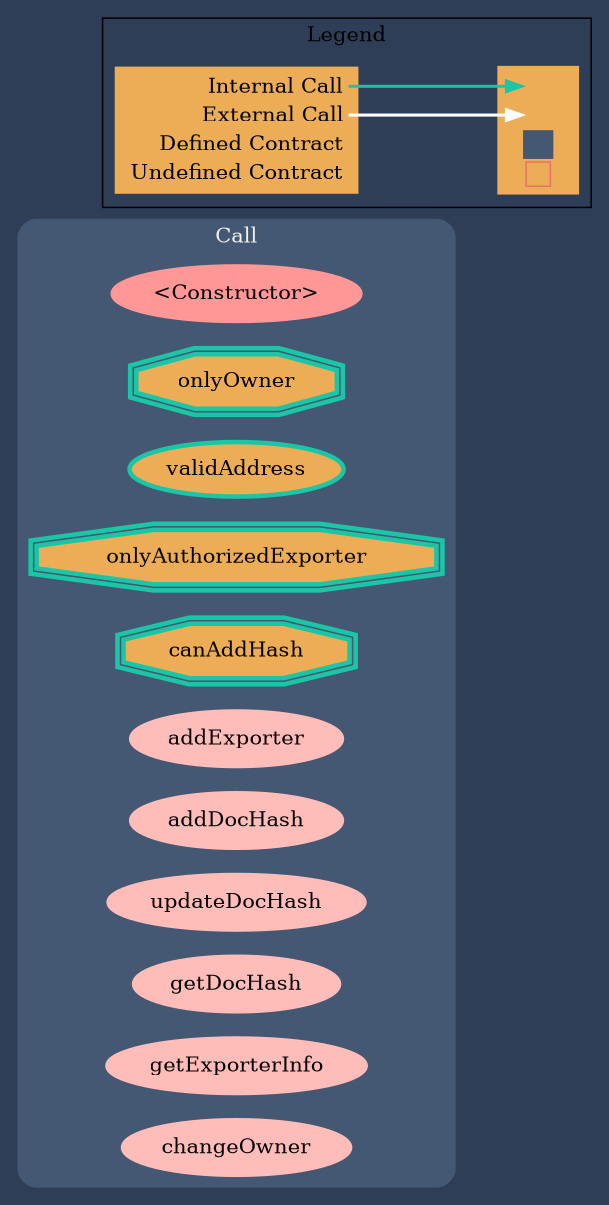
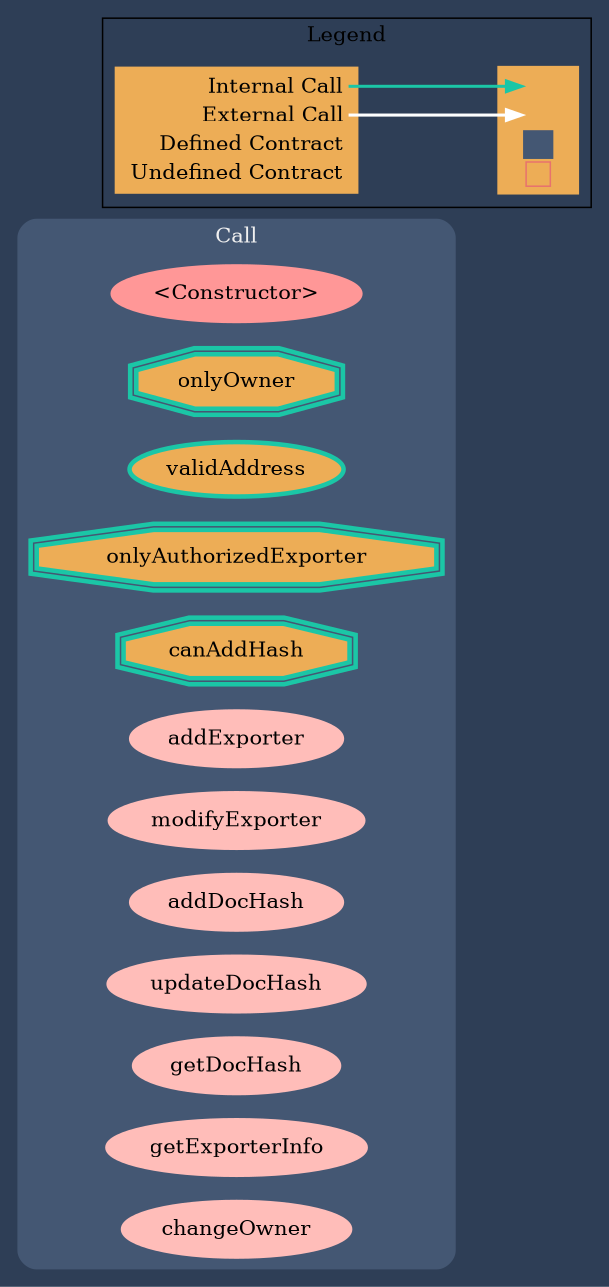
node "modifyExporter": added
